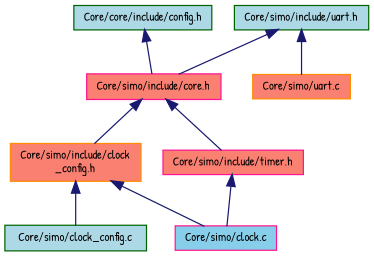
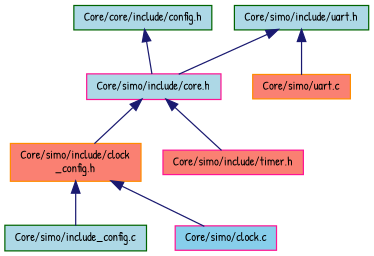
node "Core/simo/include/core.h": fillcolor salmon -> lightblue
edge "Core/simo/clock.c" -> "Core/simo/include/timer.h": removed
node "Core/simo/clock_config.c": label "Core/simo/clock_config.c" -> "Core/simo/include_config.c"
